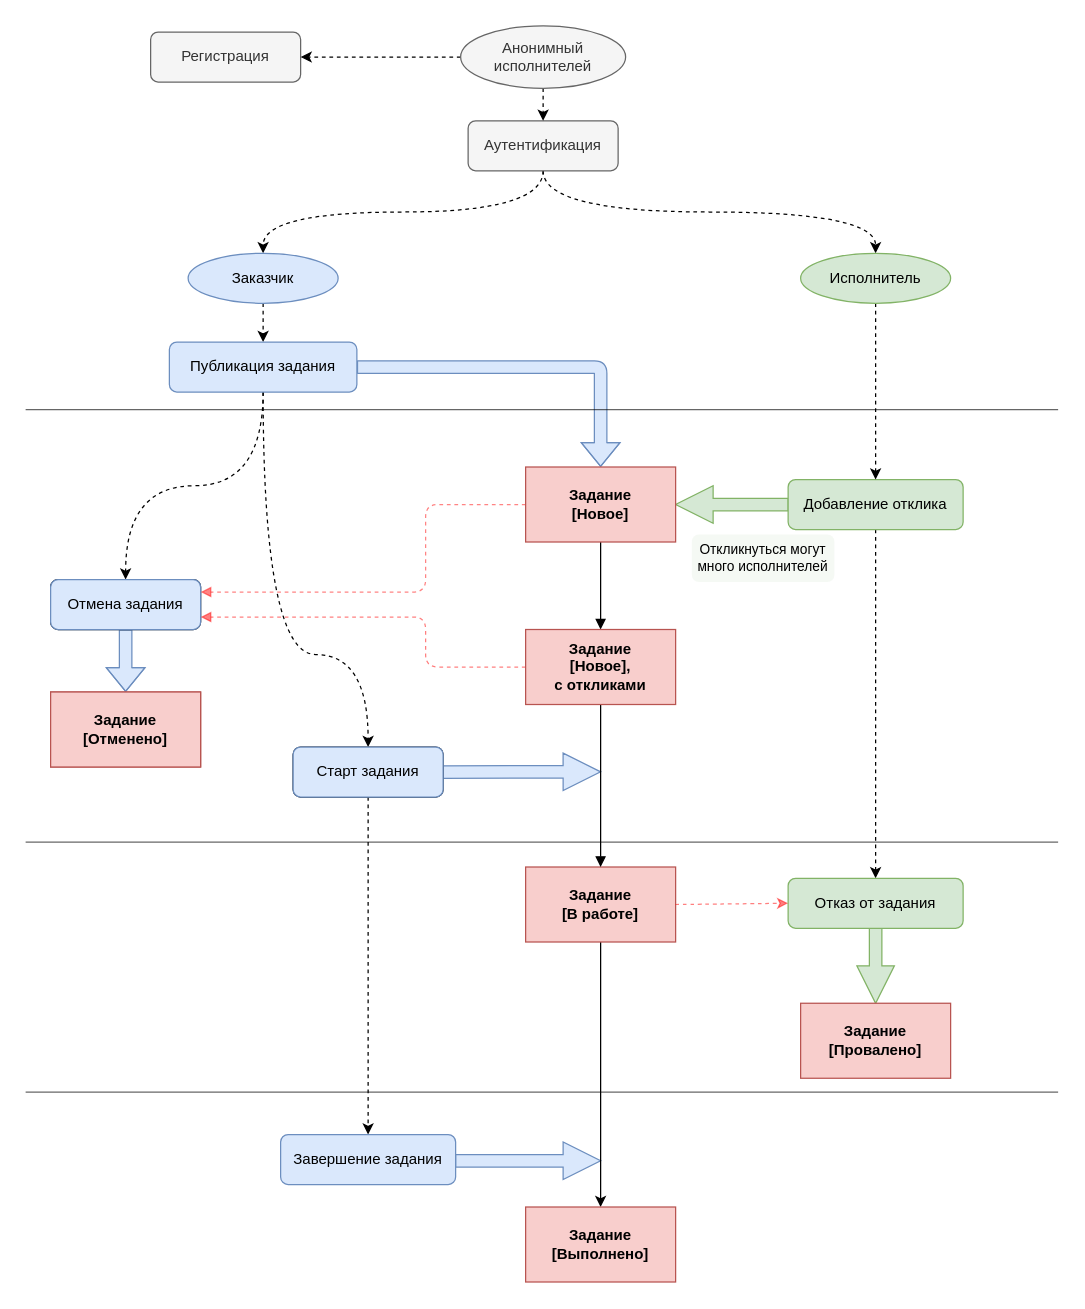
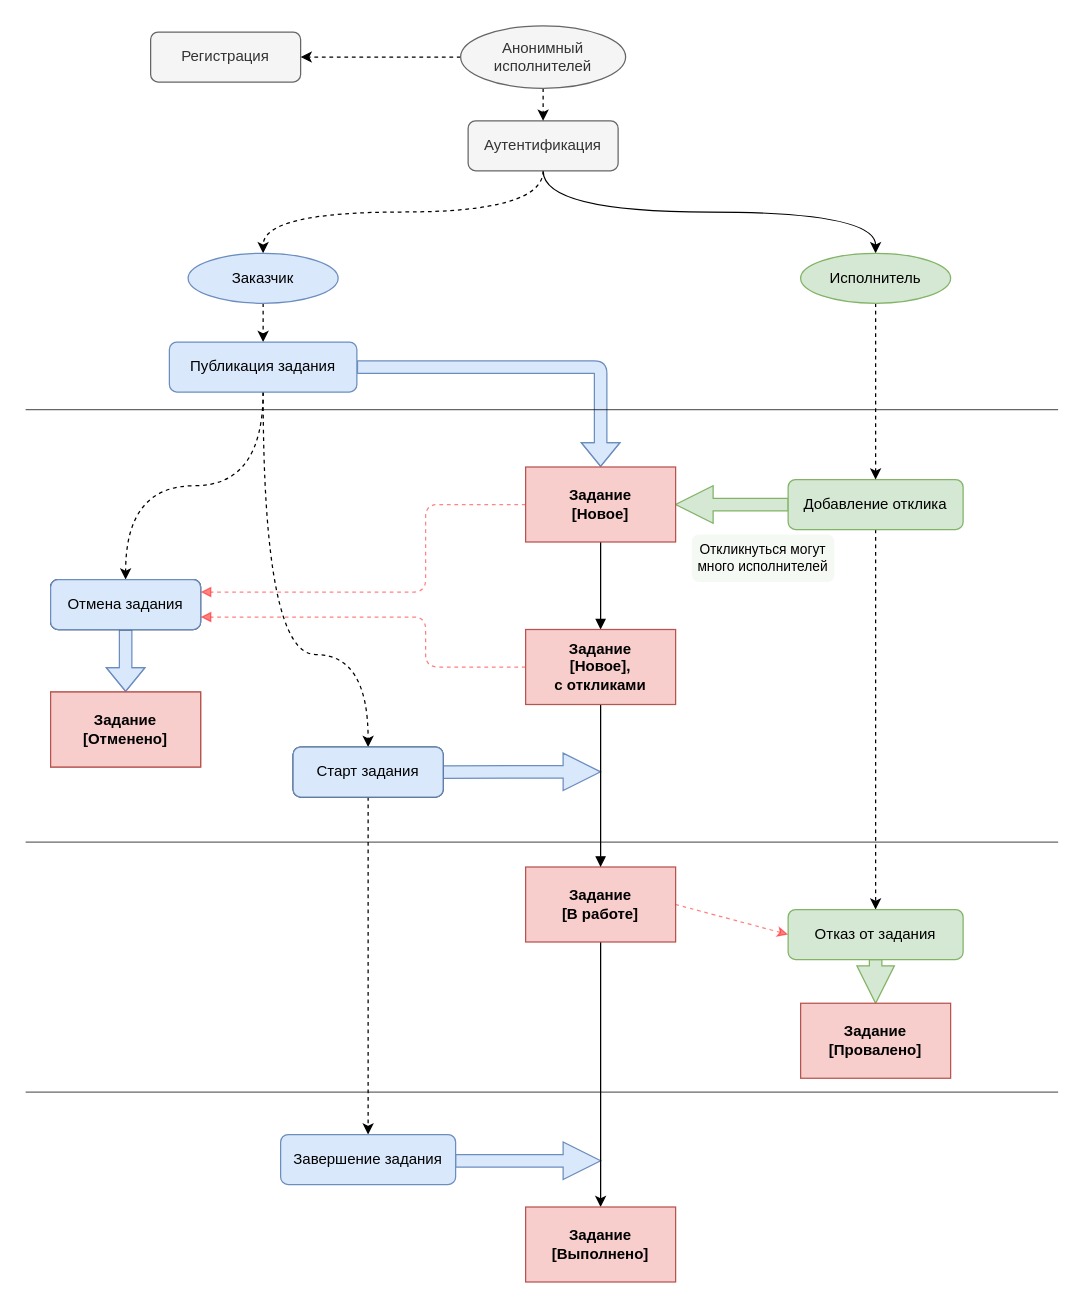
edge "Аутентификация" -> "Исполнитель": style dashed -> solid
node "Отказ от задания": moved (876, 903) -> (876, 934)
